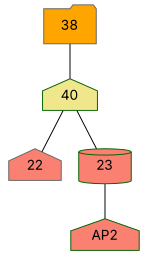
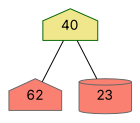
node "38": removed
node "22": label "22" -> "62"
node "23": color darkgreen -> gray40
node "AP2": removed
